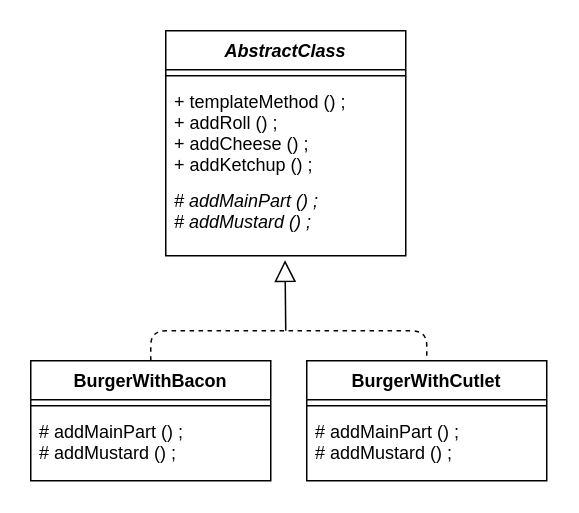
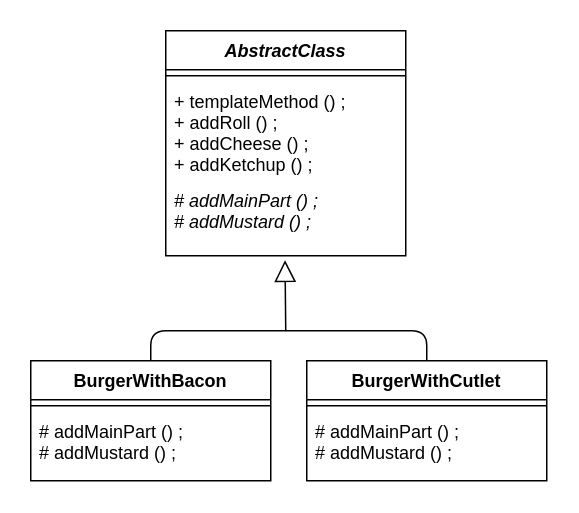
edge "BurgerWithBacon" -- "BurgerWithCutlet": style dashed -> solid
